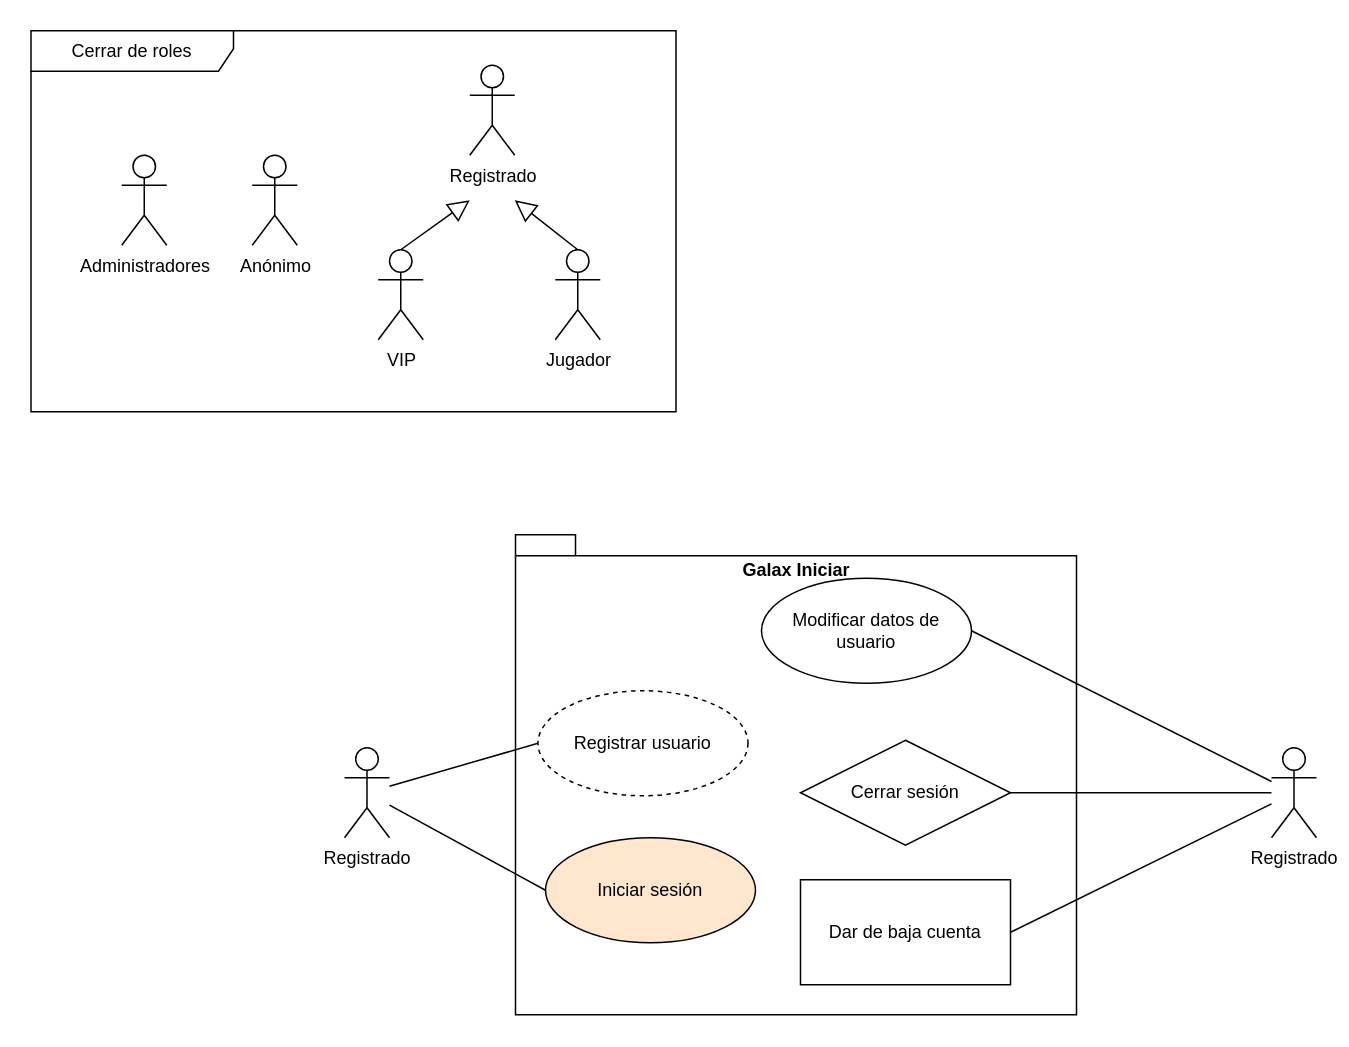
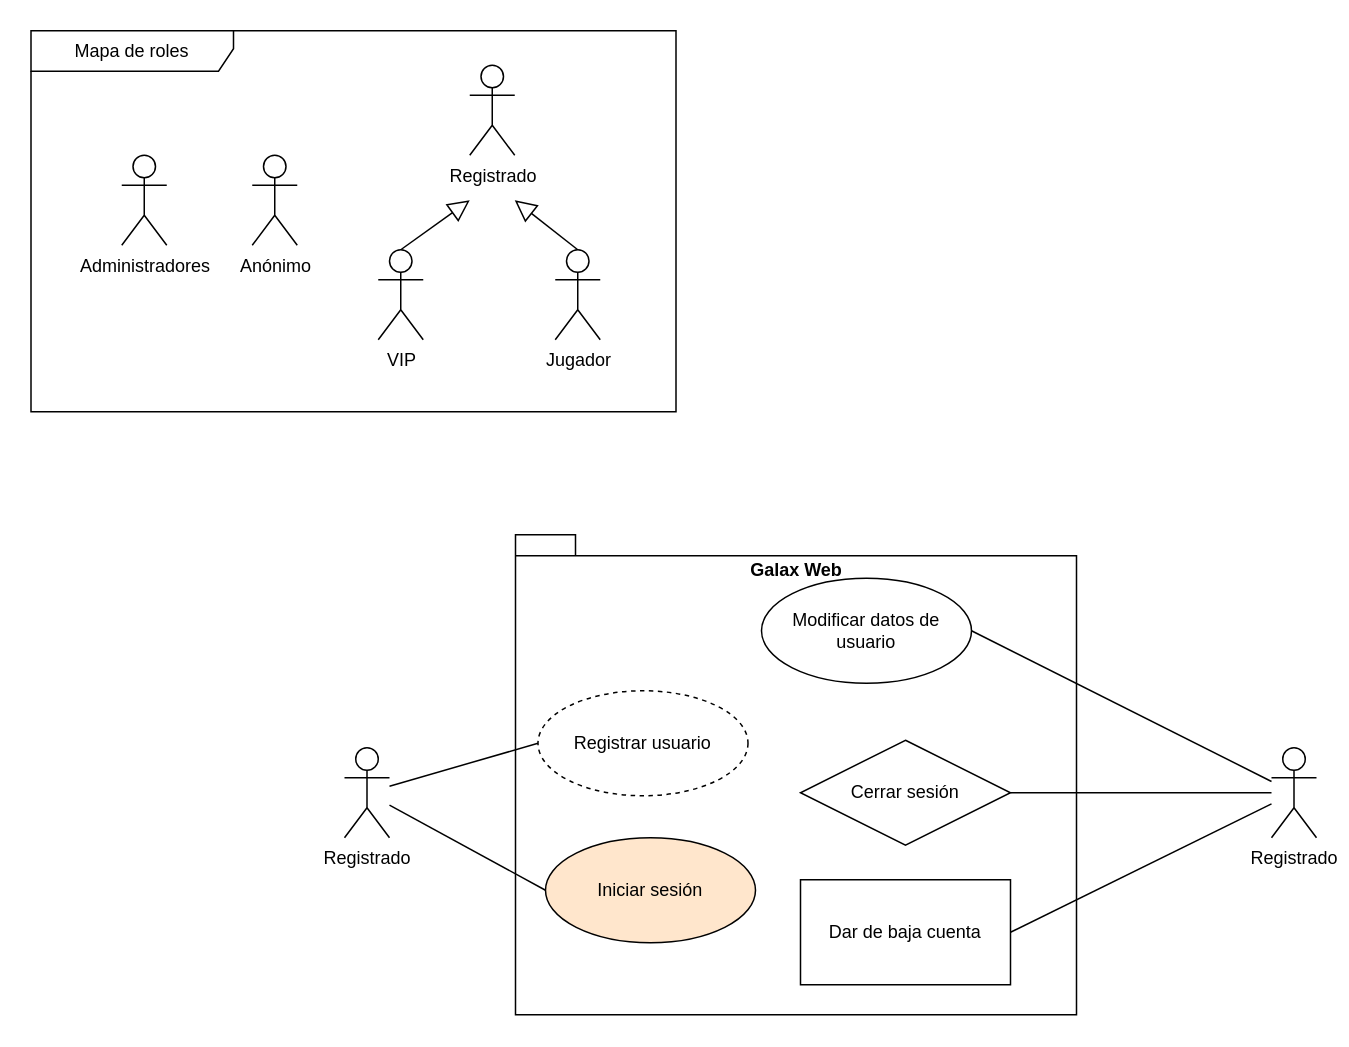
node "Cerrar de roles": label "Cerrar de roles" -> "Mapa de roles"
node "Galax Iniciar": label "Galax Iniciar" -> "Galax Web"
